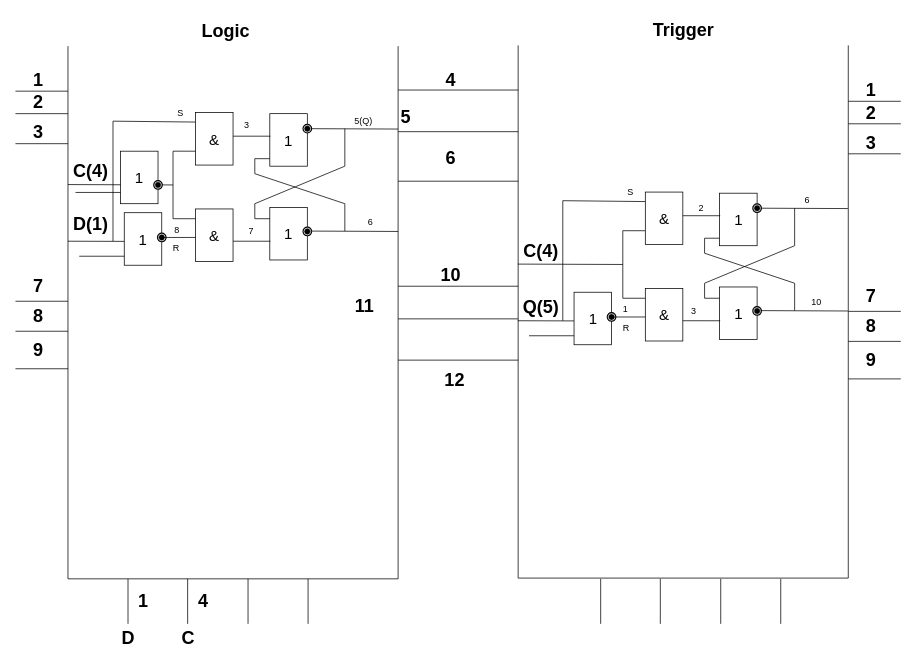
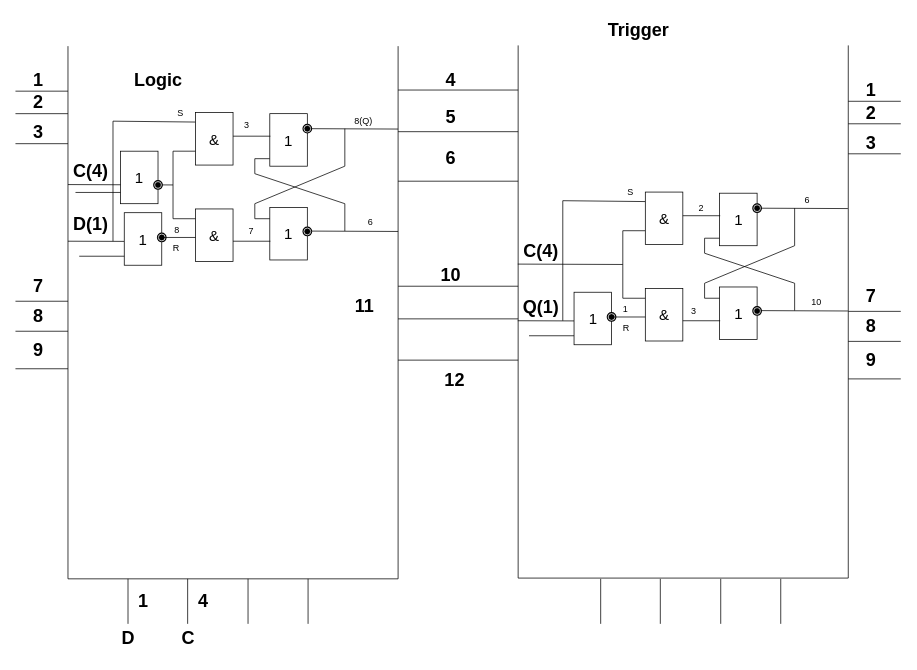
node "Trigger": moved (683, 30) -> (638, 30)
node "Logic": moved (225, 31) -> (158, 80)
node "5": moved (405, 117) -> (450, 117)
node "5(Q)": label "5(Q)" -> "8(Q)"
node "Q(5)": label "Q(5)" -> "Q(1)"
